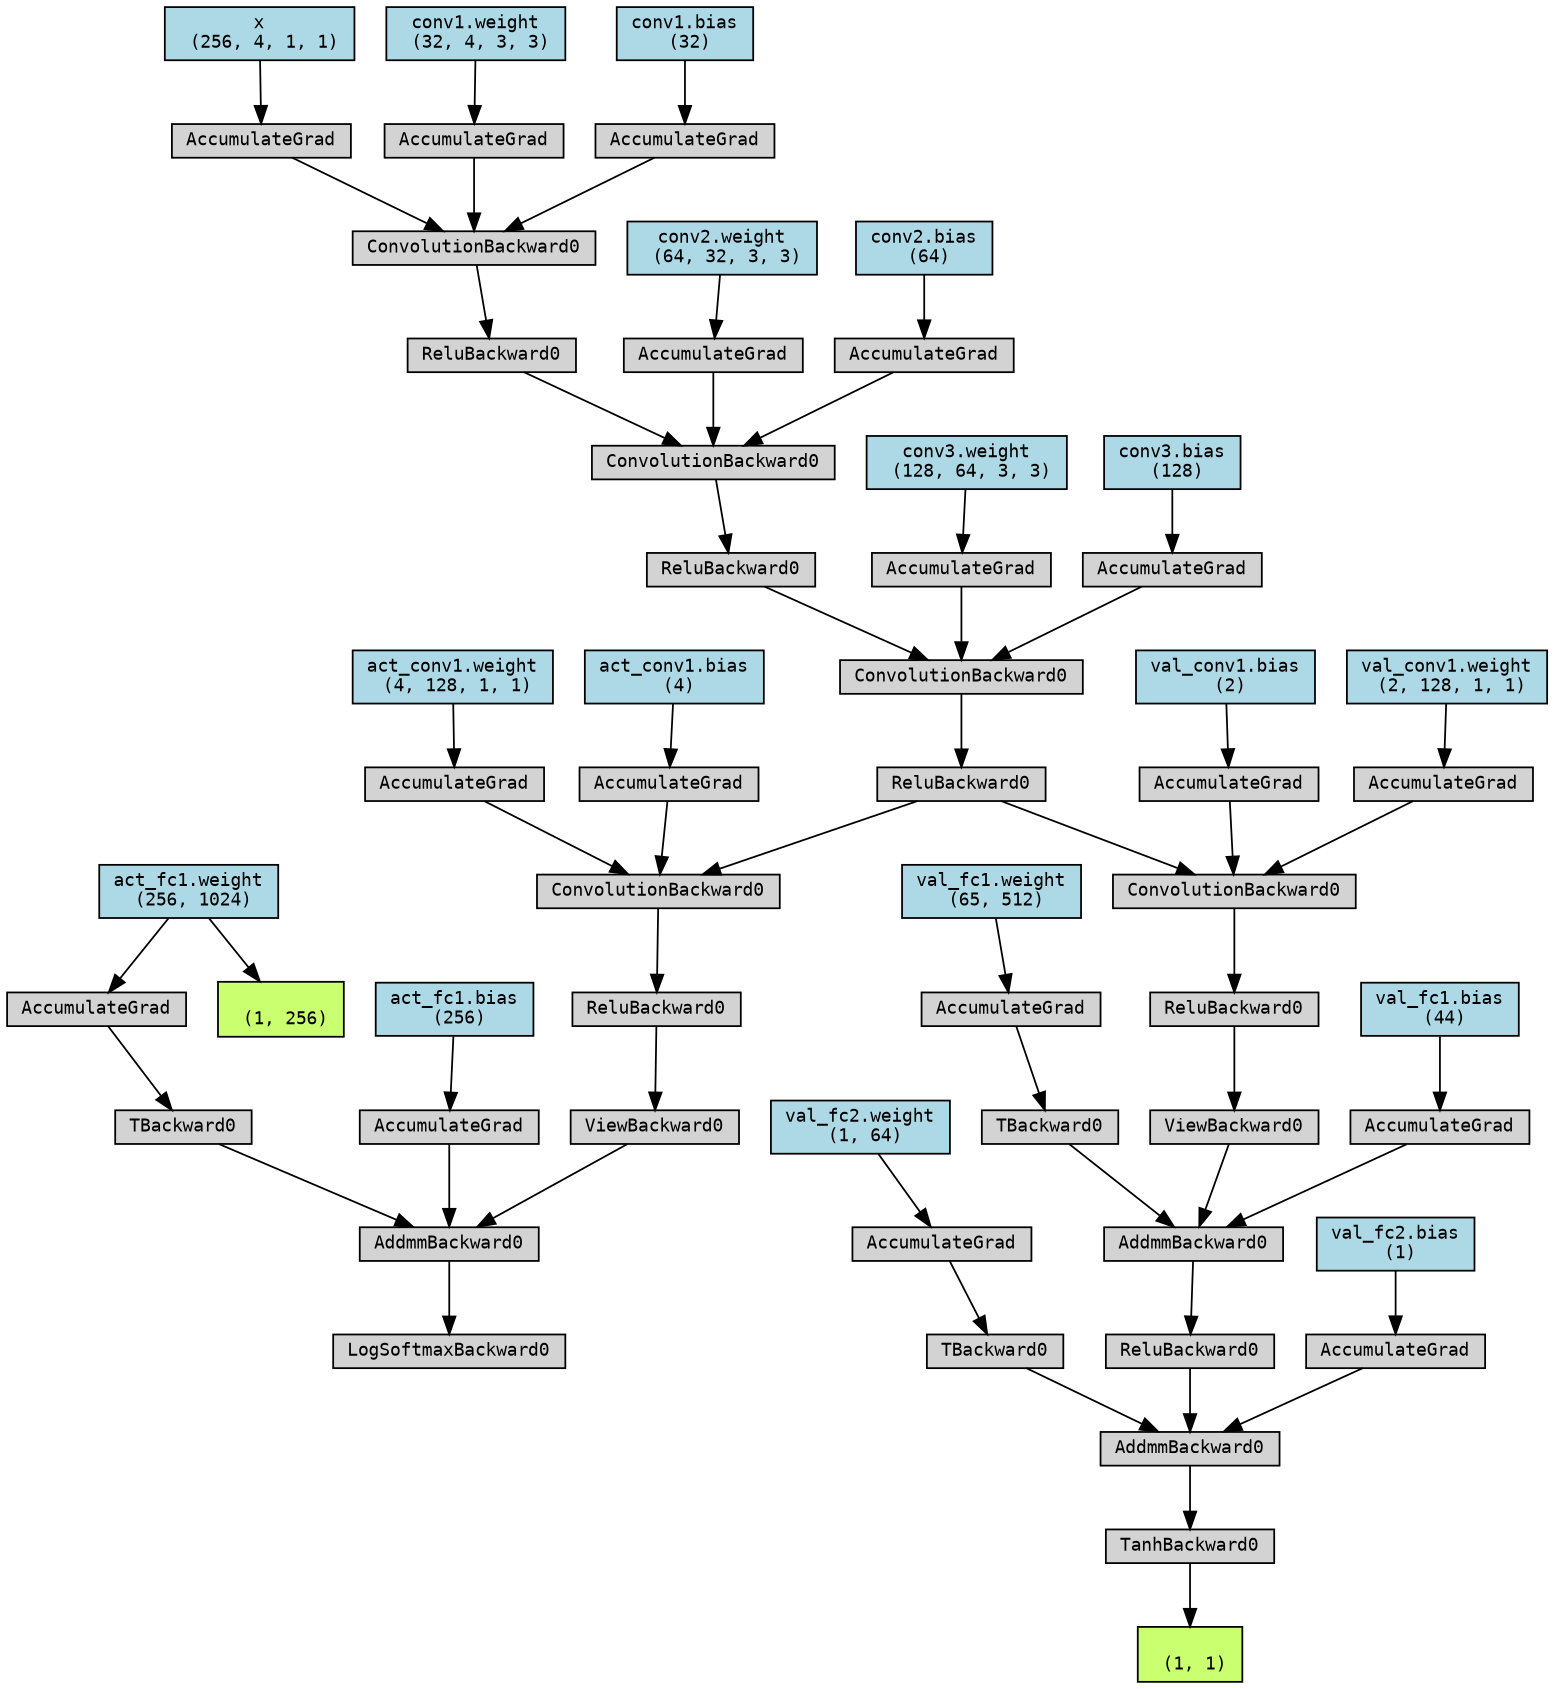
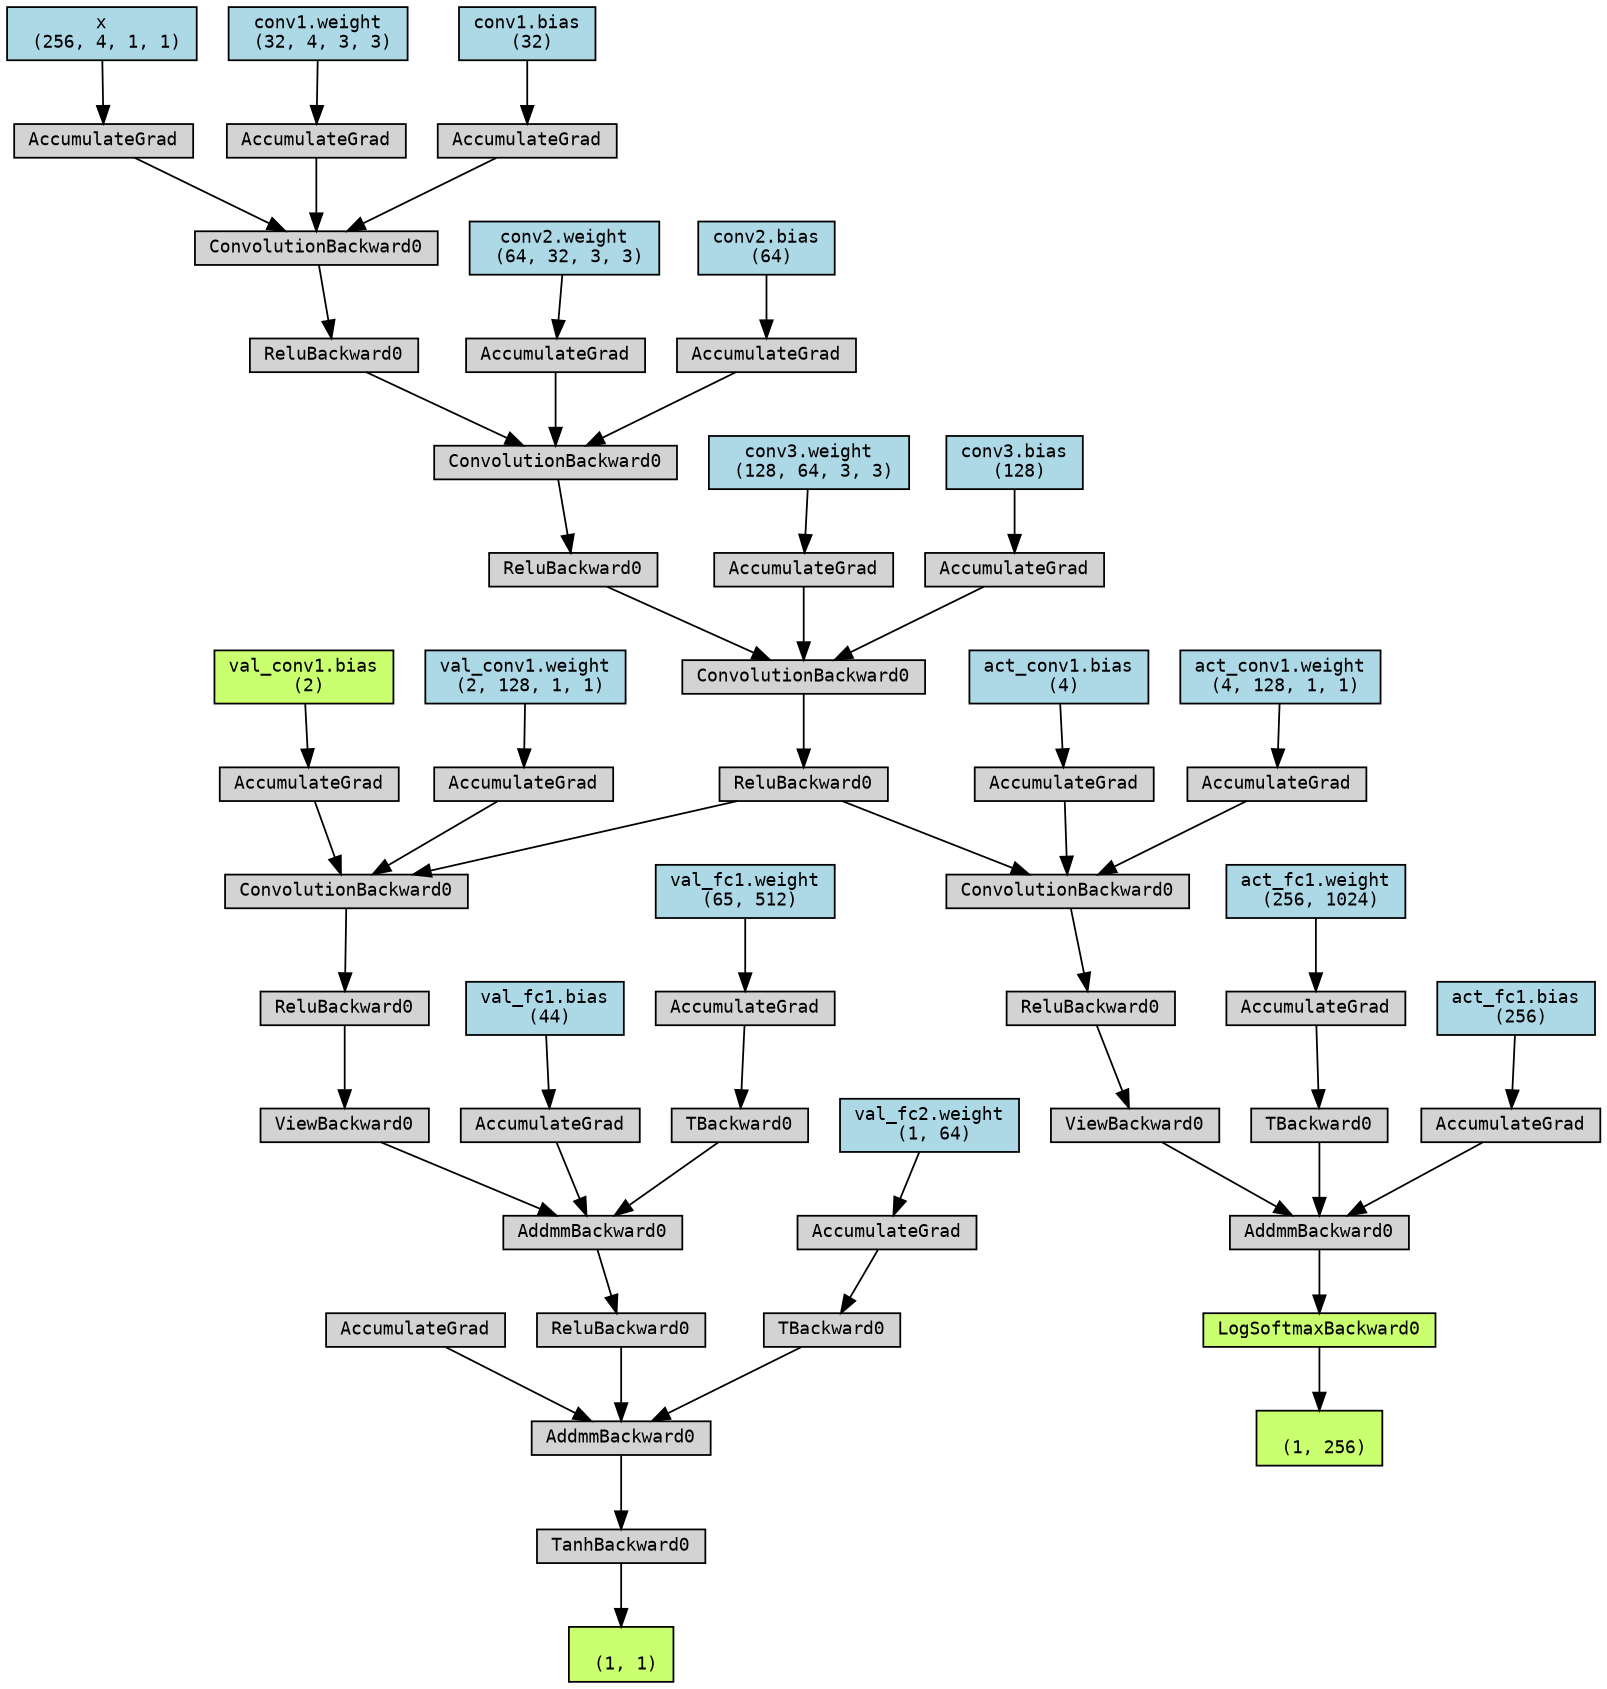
node "val_conv1.bias (2)": fillcolor lightblue -> darkolivegreen1
edge "act_fc1.weight (256, 1024)" -> "(1, 256)": now "LogSoftmaxBackward0" -> "(1, 256)"
node "val_fc2.bias (1)": removed
node "LogSoftmaxBackward0": fillcolor lightgrey -> darkolivegreen1
